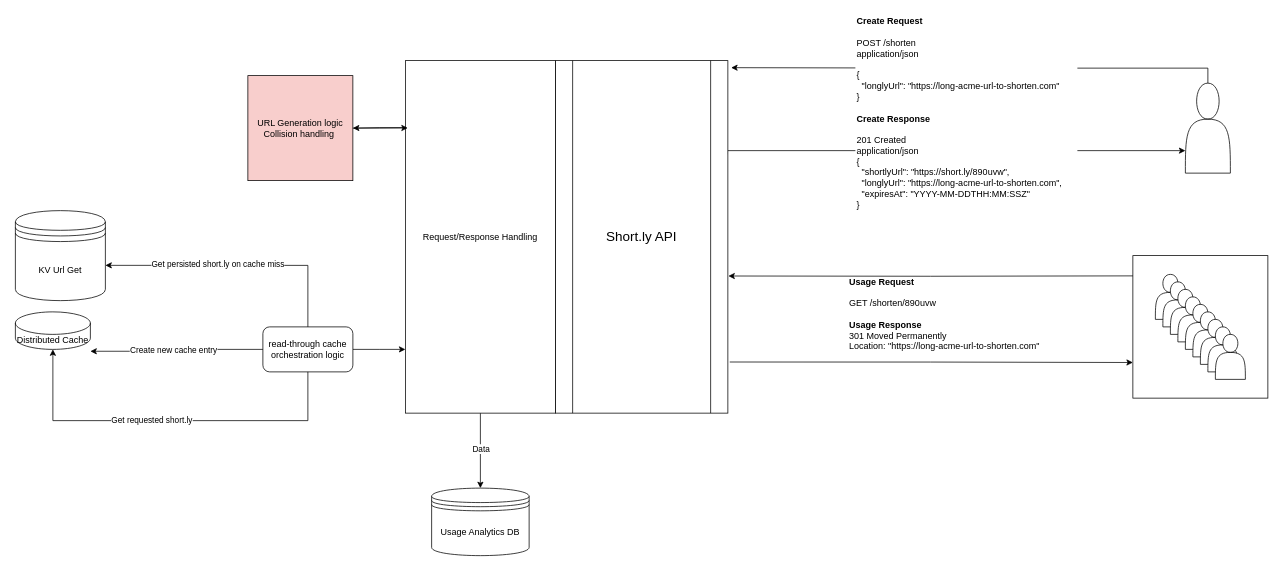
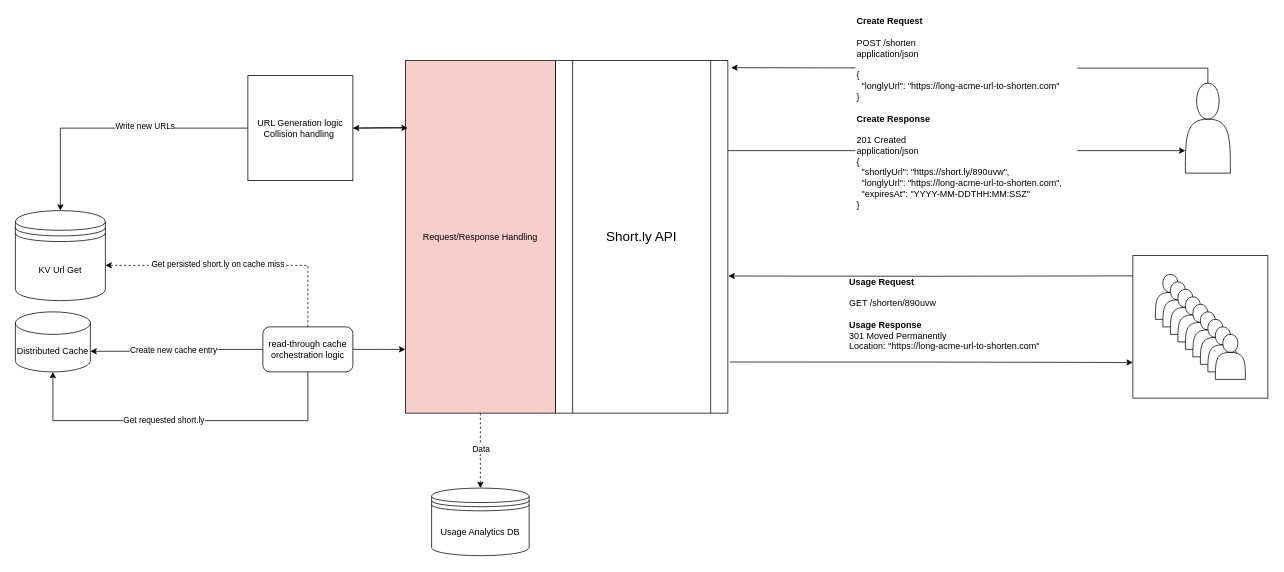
node "URL Generation logic Collision handling": fillcolor #f8cecc -> #ffffff
edge "URL Generation logic Collision handling" -> "KV Url Get": added, label "Write new URLs"
node "Request/Response Handling": fillcolor #ffffff -> #f8cecc
edge "read-through cache orchestration logic" -> "KV Url Get": style solid -> dashed
node "Distributed Cache": size 75x38 -> 75x60
edge "Request/Response Handling" -> "Usage Analytics DB": style solid -> dashed
